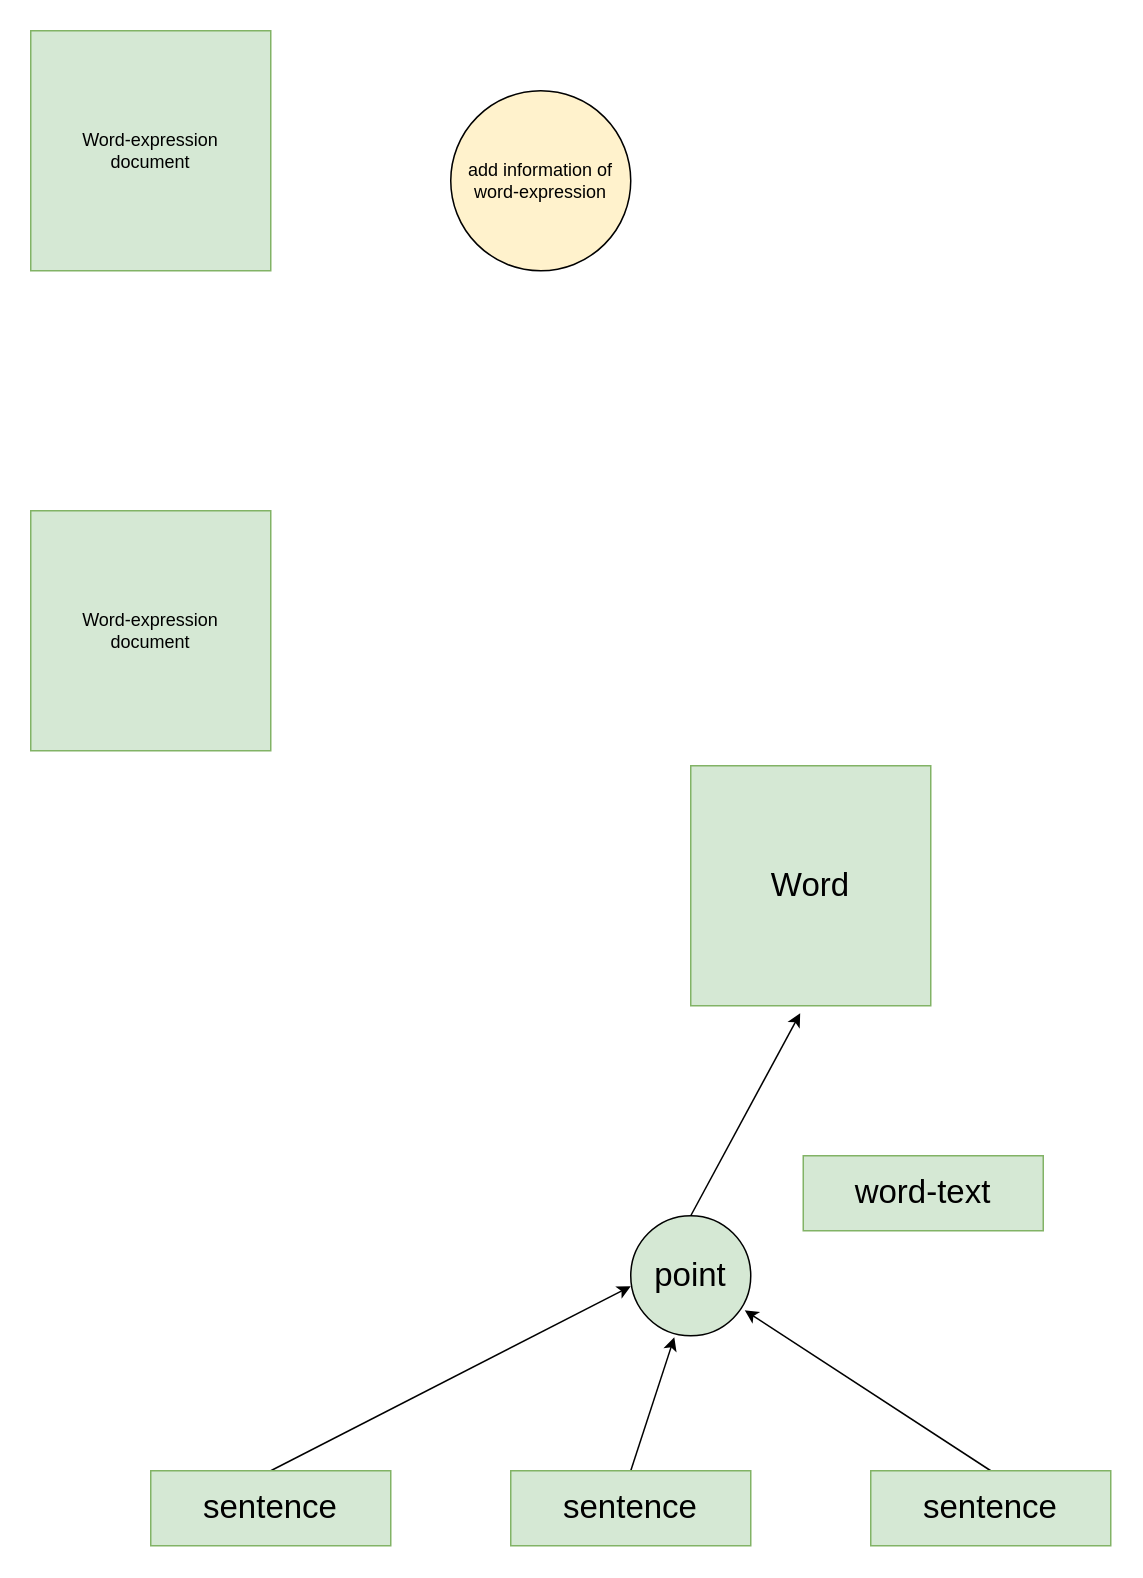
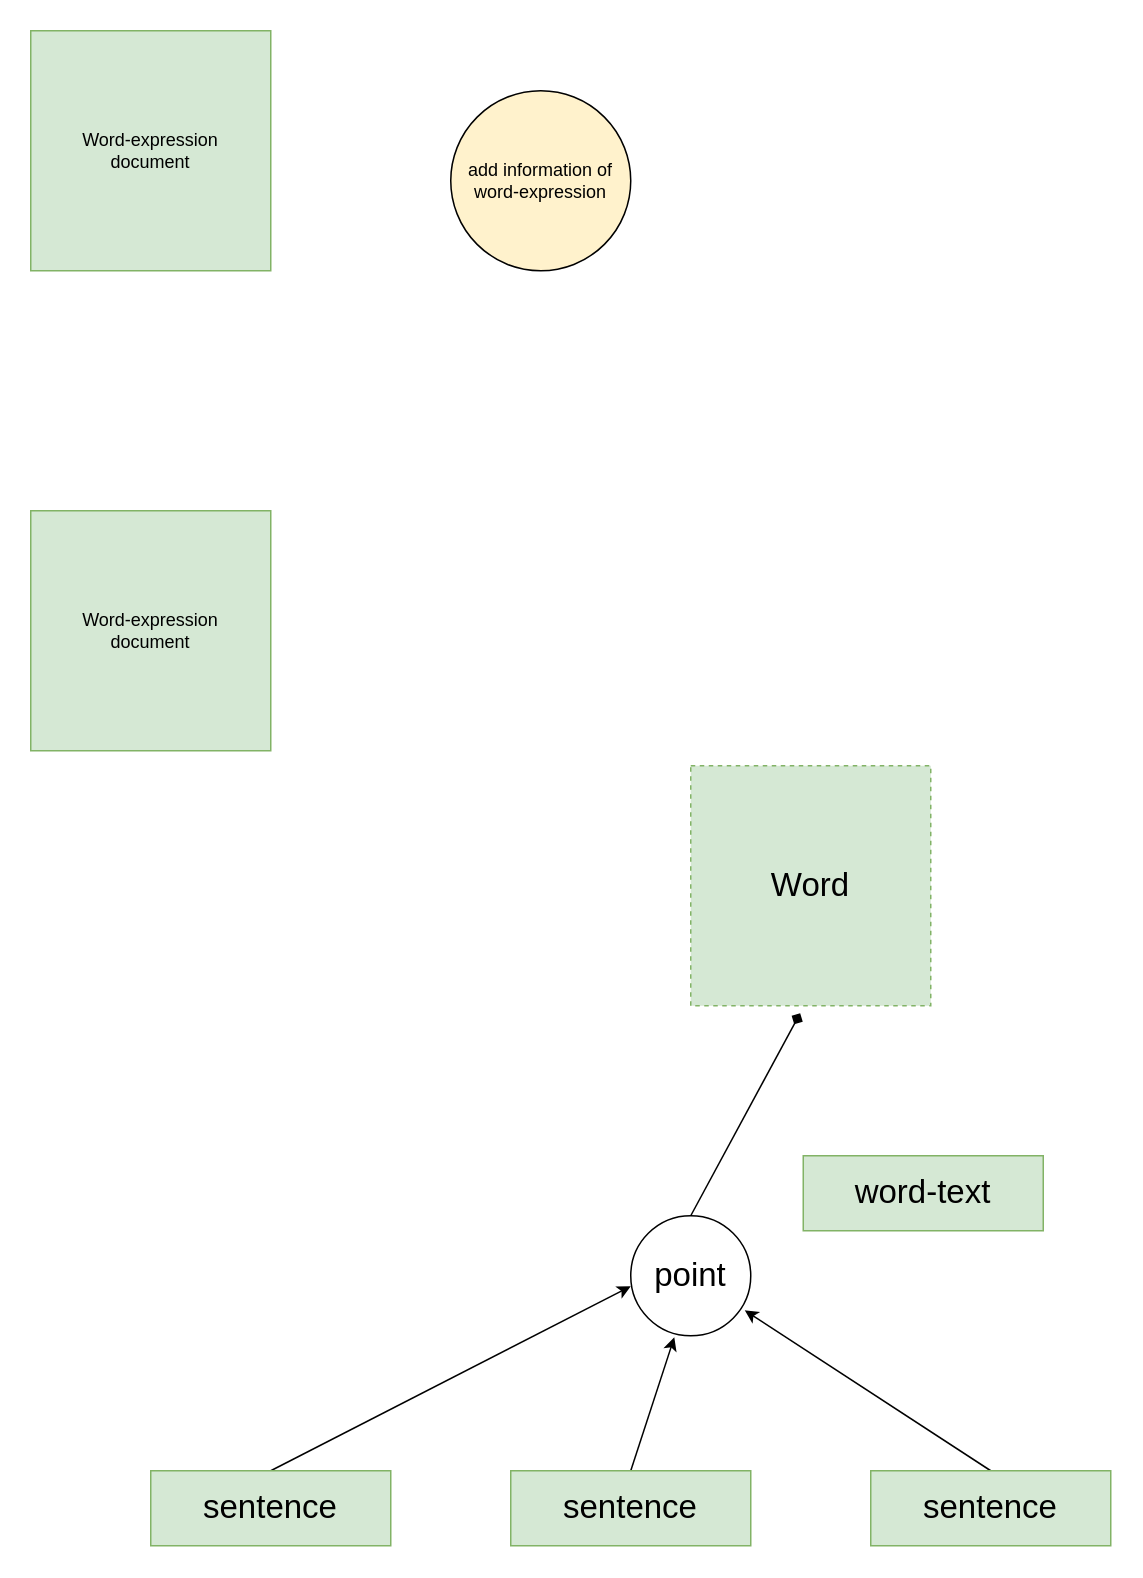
node "Word": style solid -> dashed
edge "point" -> "Word": arrowhead classic -> diamond
node "point": fillcolor #d5e8d4 -> #ffffff
